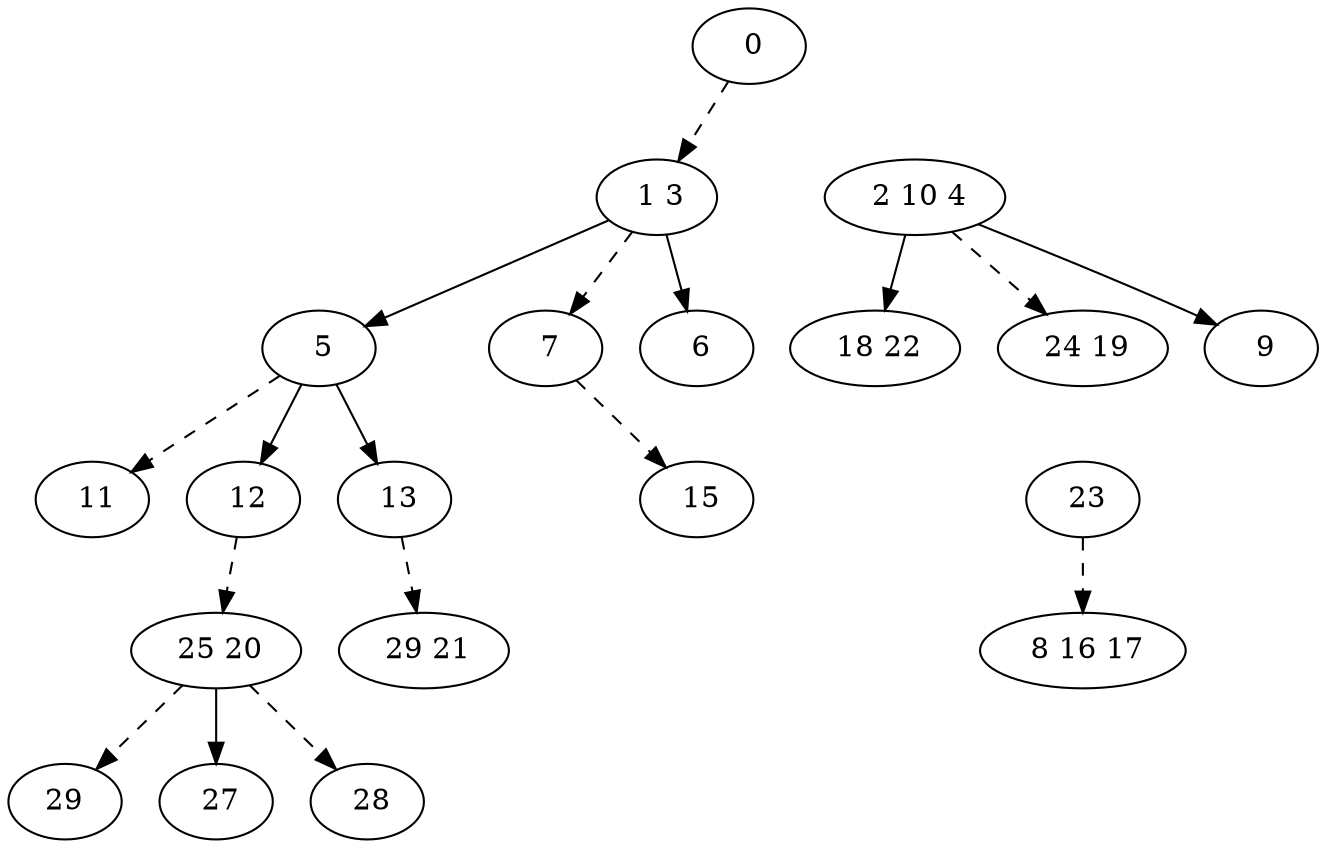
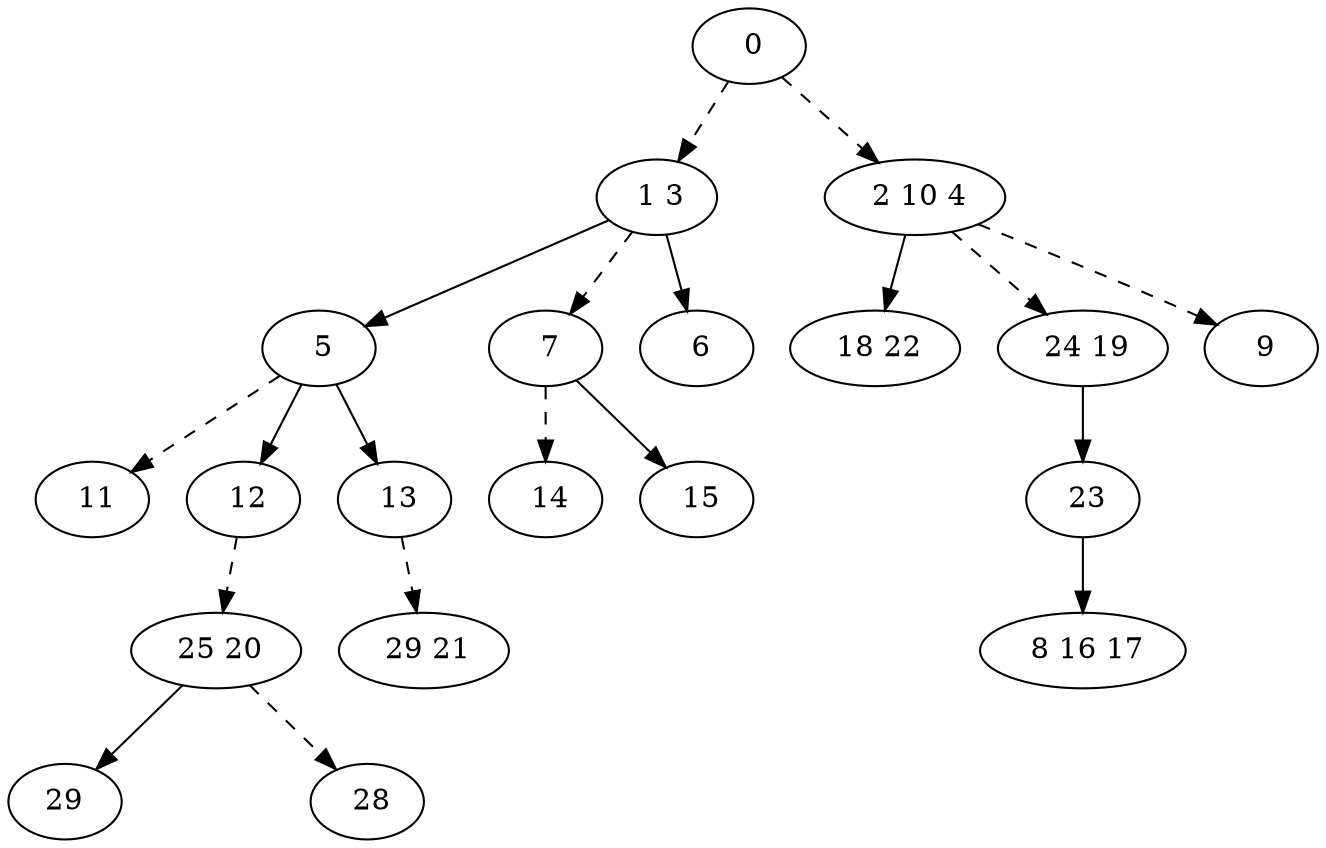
edge "0" -> "2 10 4": added
edge "2 10 4" -> "9": style solid -> dashed
edge "24 19" -> "23": added
edge "7" -> "15": style dashed -> solid
node "14": added
edge "23" -> "8 16 17": style dashed -> solid
edge "25 20" -> "29": style dashed -> solid
node "27": removed
